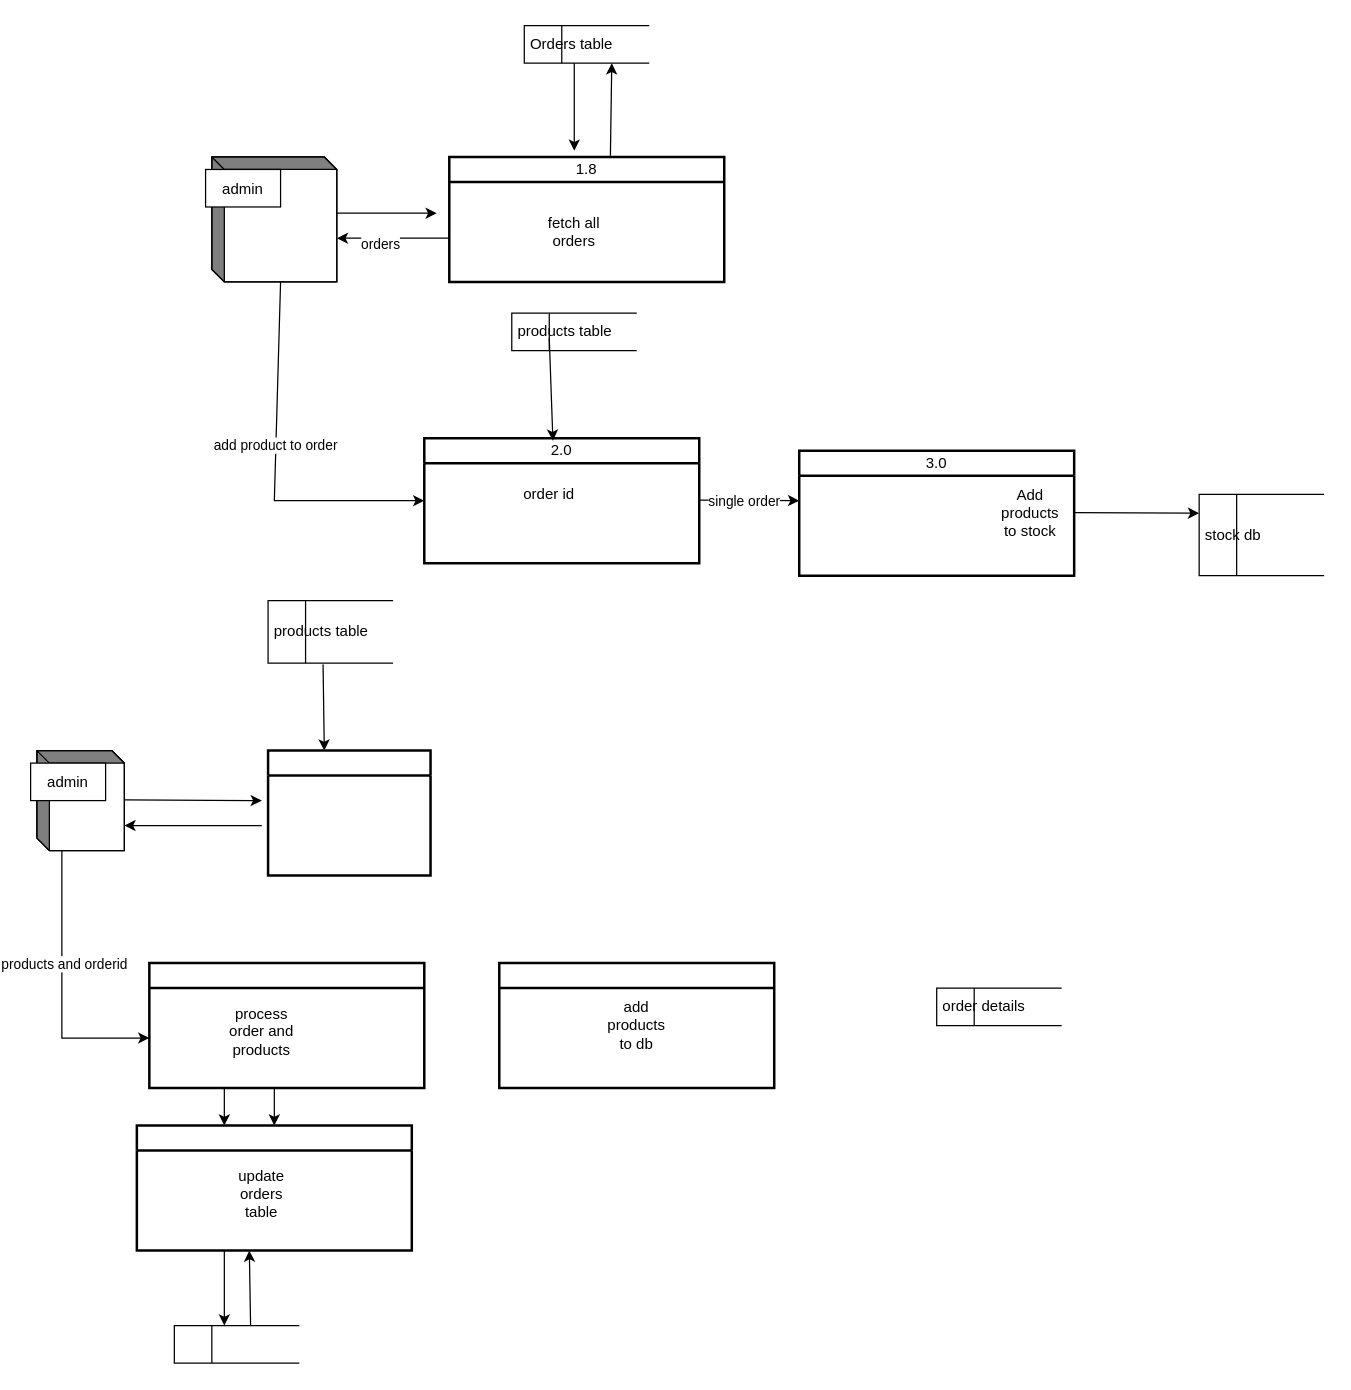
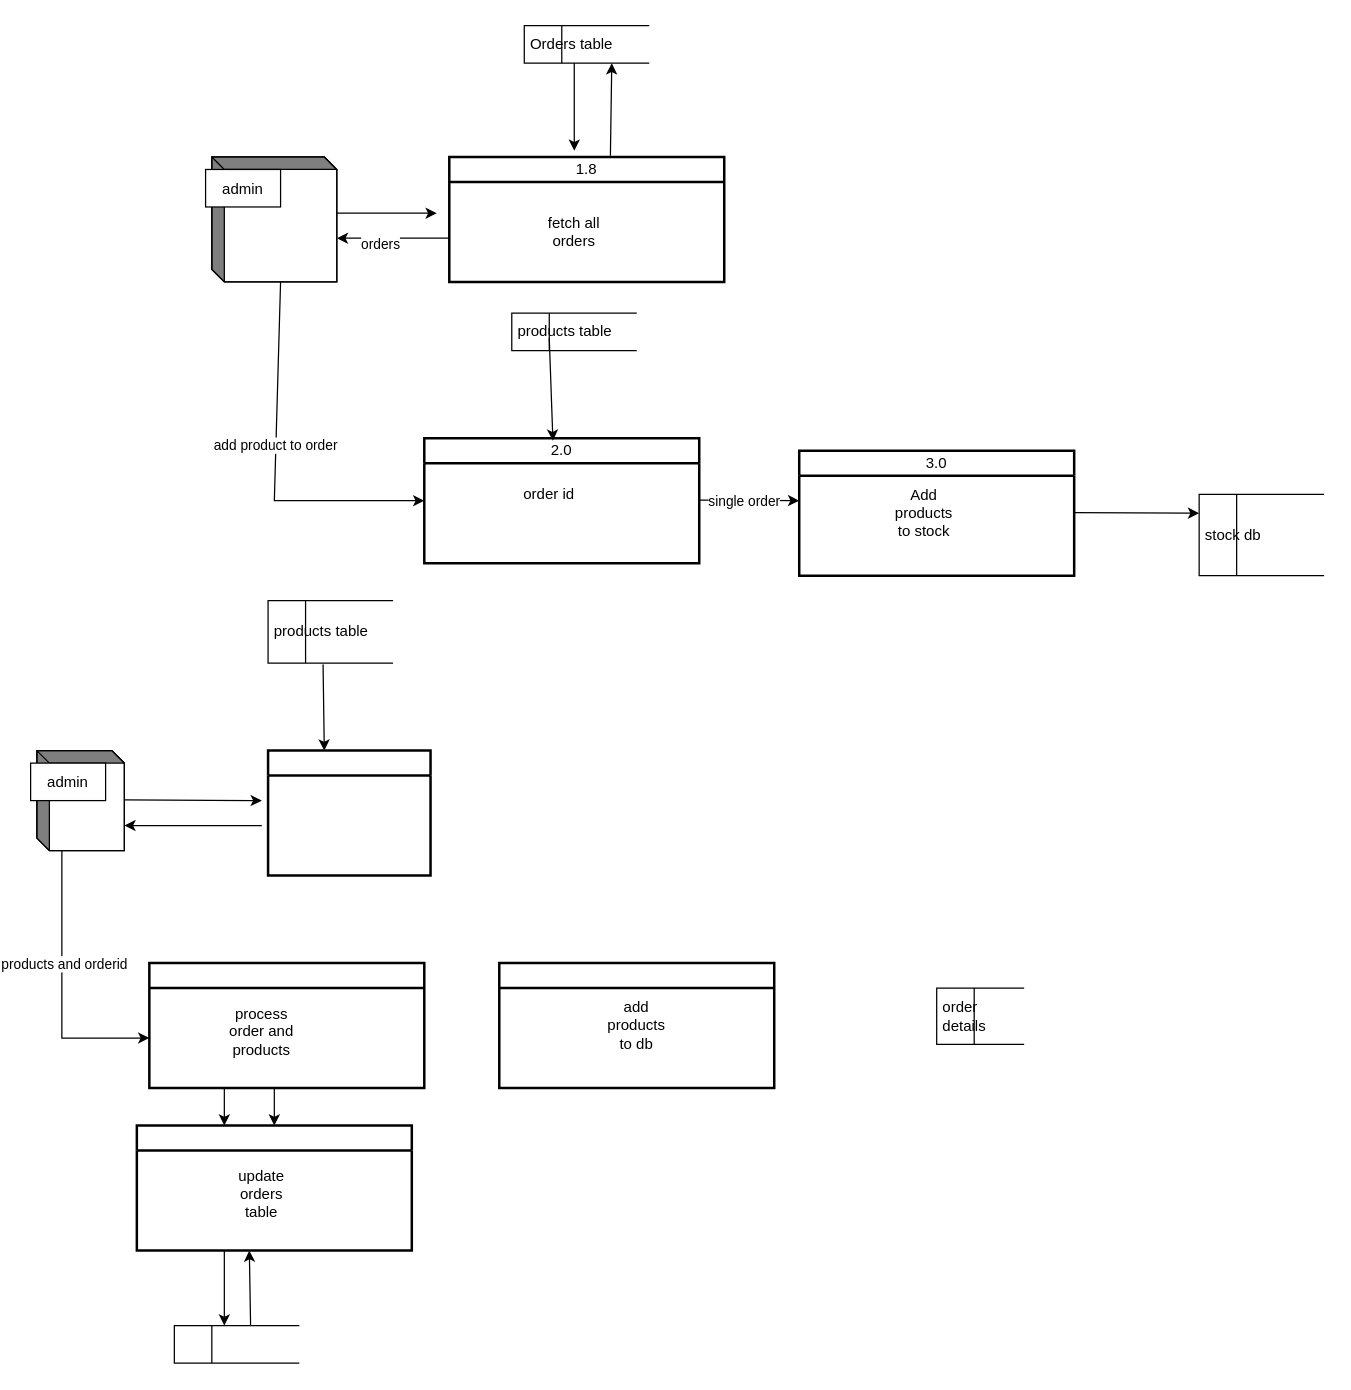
node "Add products to stock": moved (1031, 513) -> (924, 513)
node "order details": size 125x38 -> 88x56
